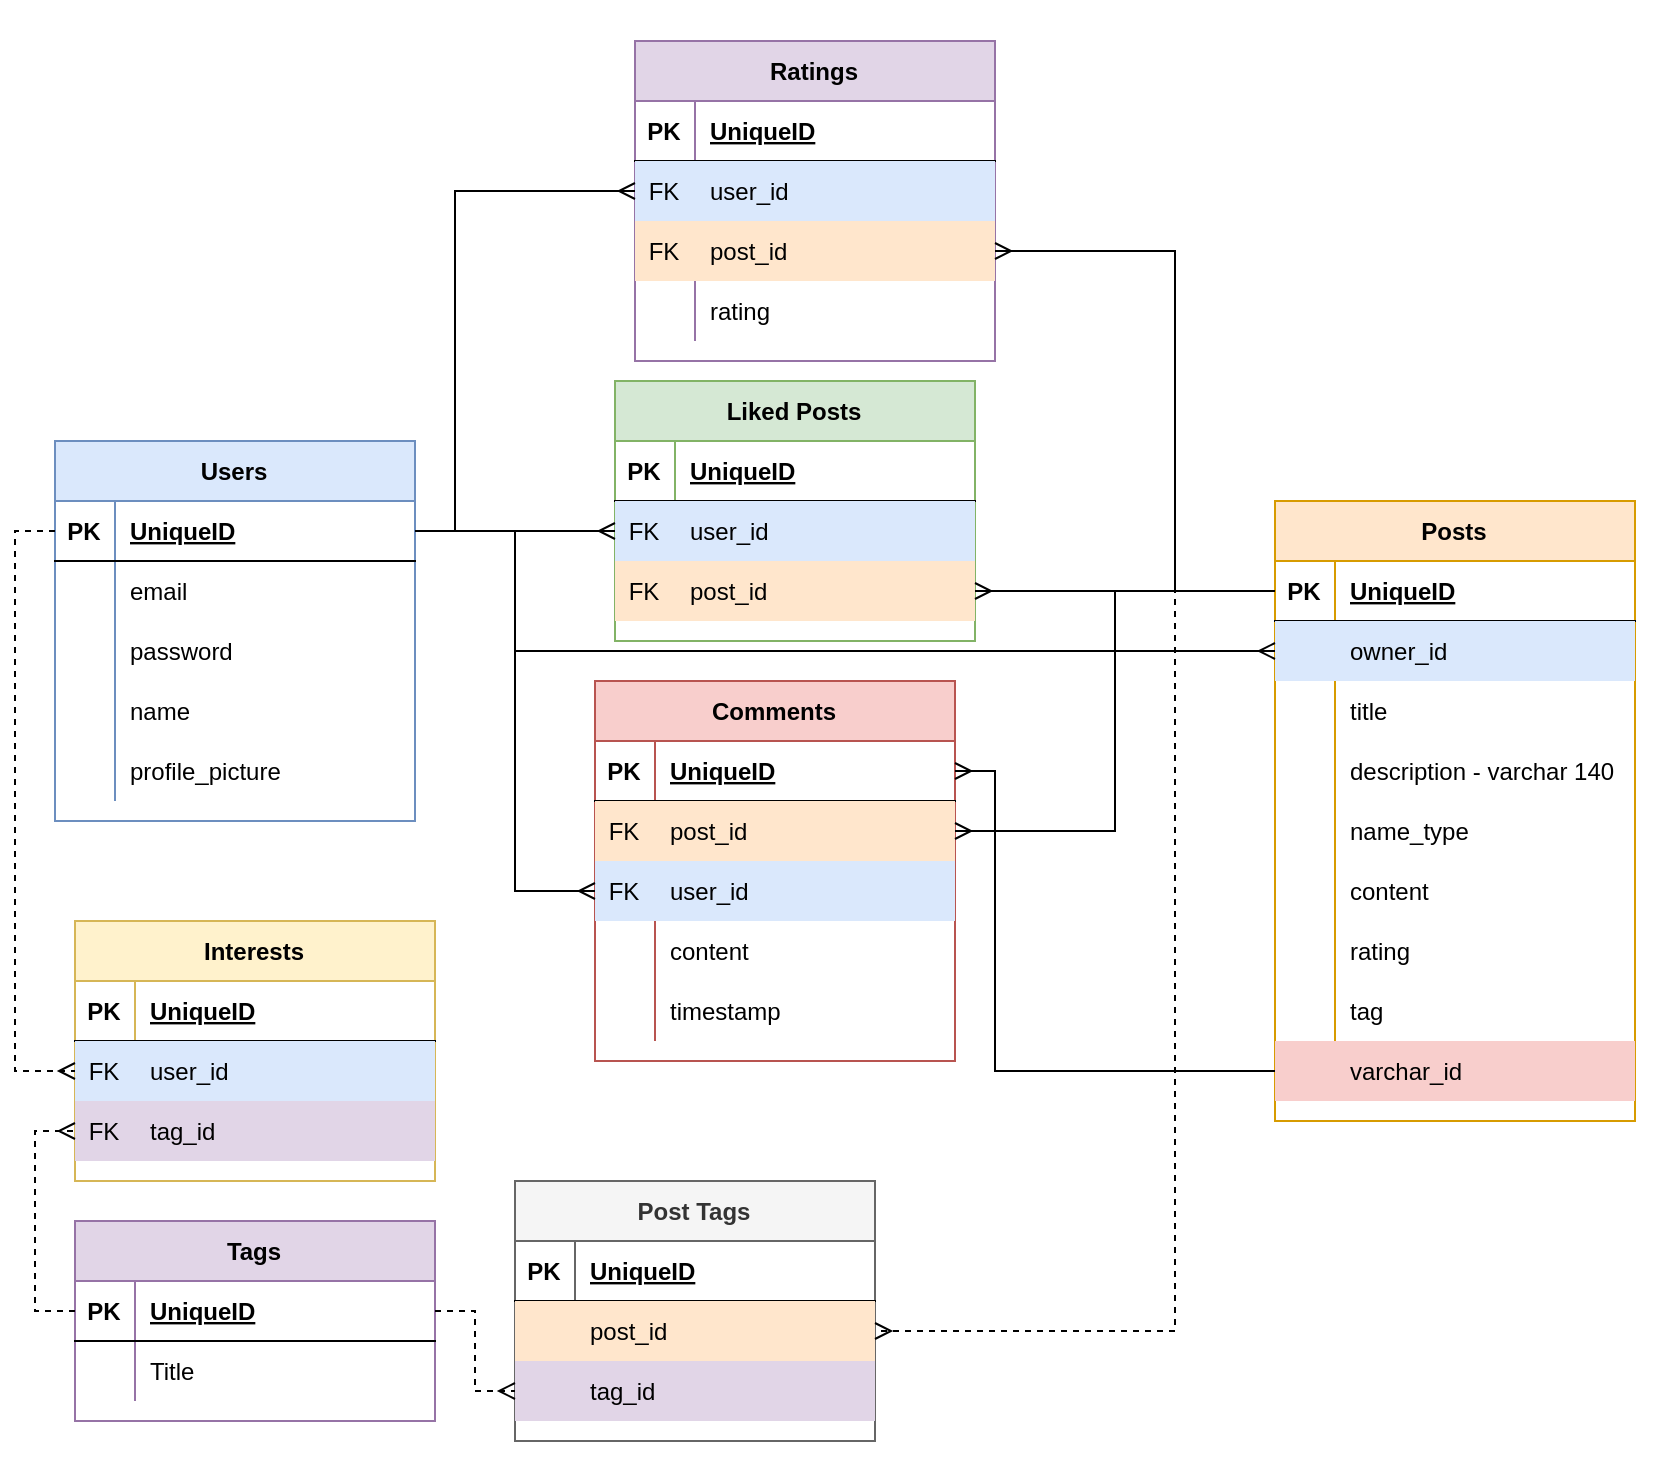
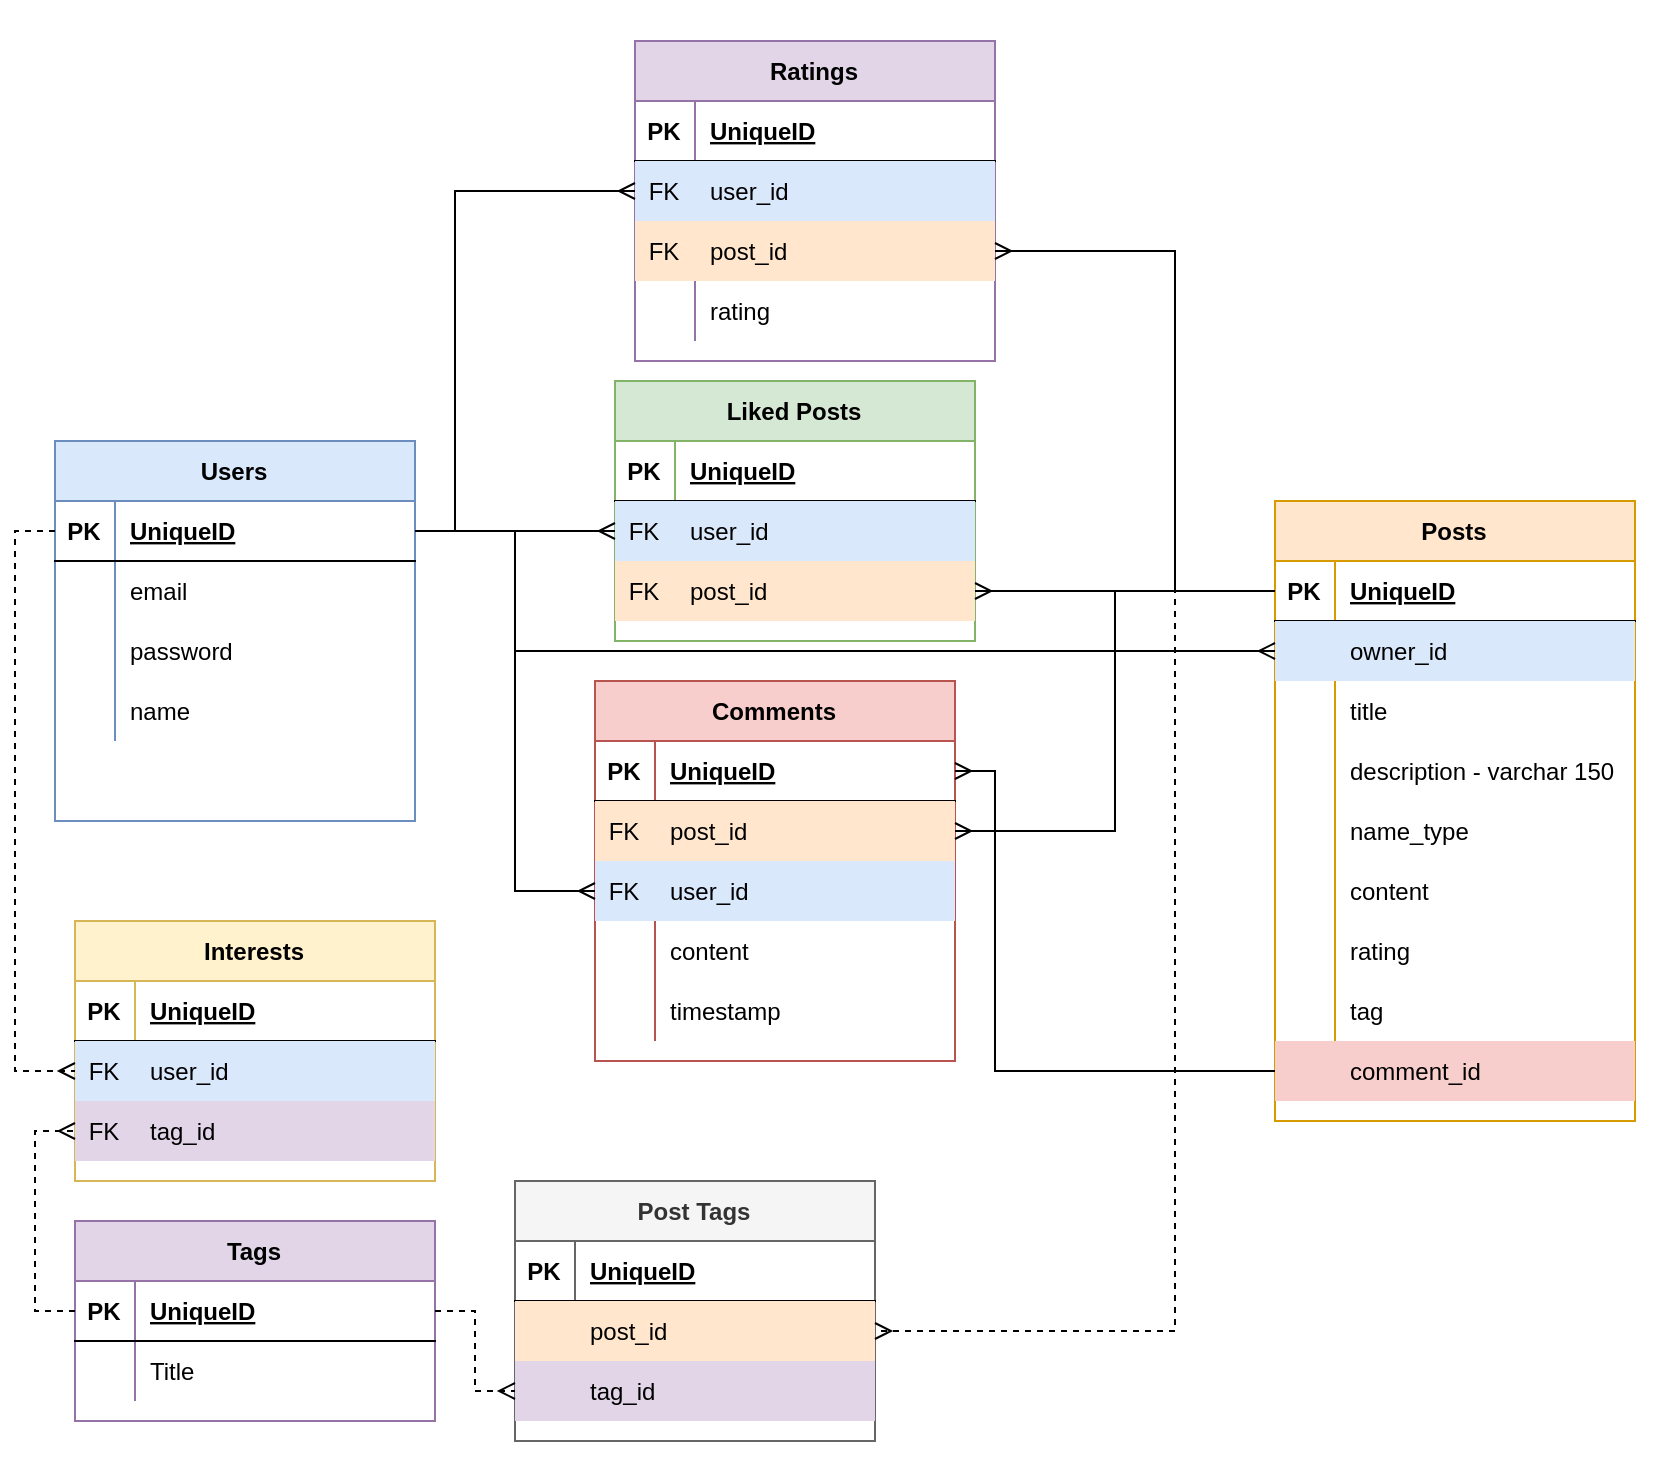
node "profile_picture": removed
node "description - varchar 140": label "description - varchar 140" -> "description - varchar 150"
node "varchar_id": label "varchar_id" -> "comment_id"
